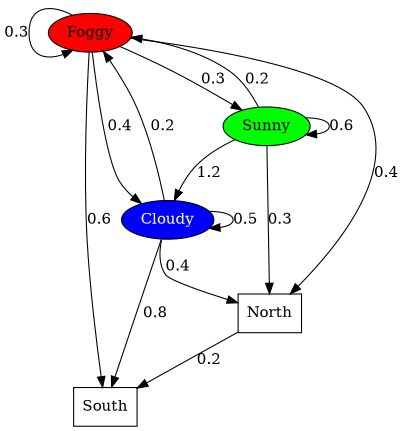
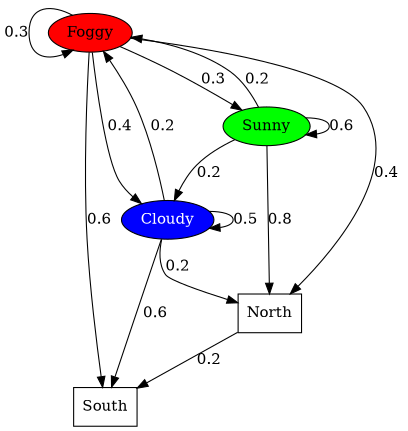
edge "Sunny" -> "Cloudy": label "1.2" -> "0.2"
edge "Sunny" -> "North": label "0.3" -> "0.8"
edge "Cloudy" -> "North": label "0.4" -> "0.2"
edge "Cloudy" -> "South": label "0.8" -> "0.6"
